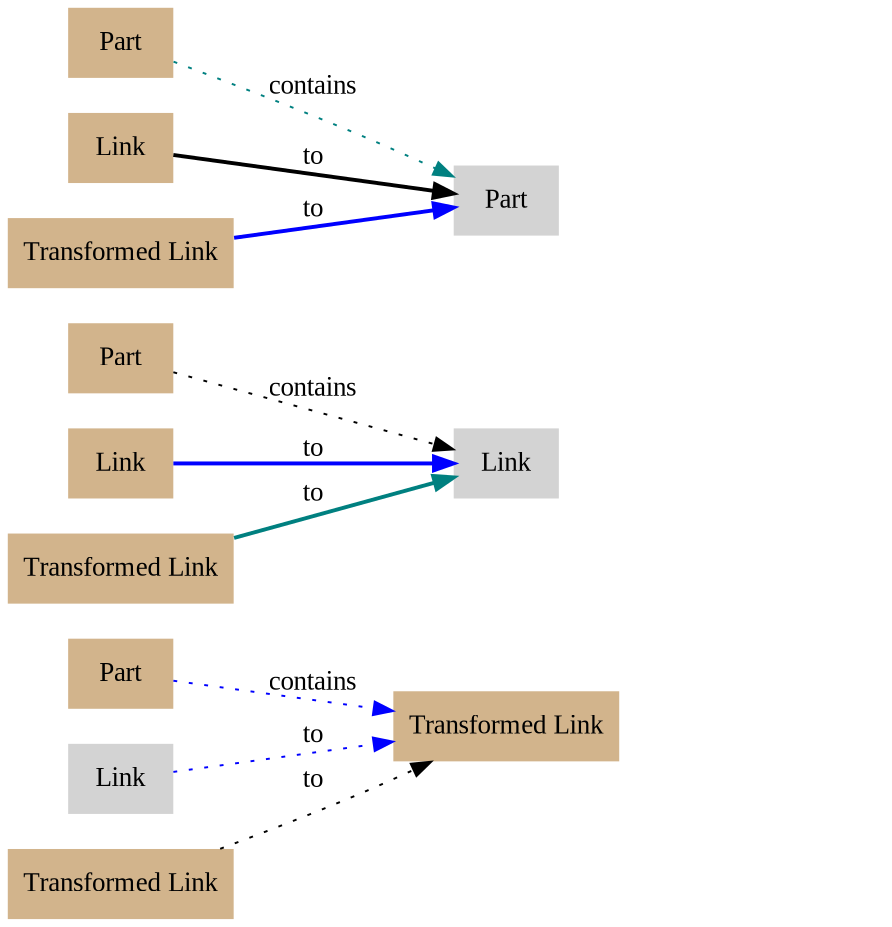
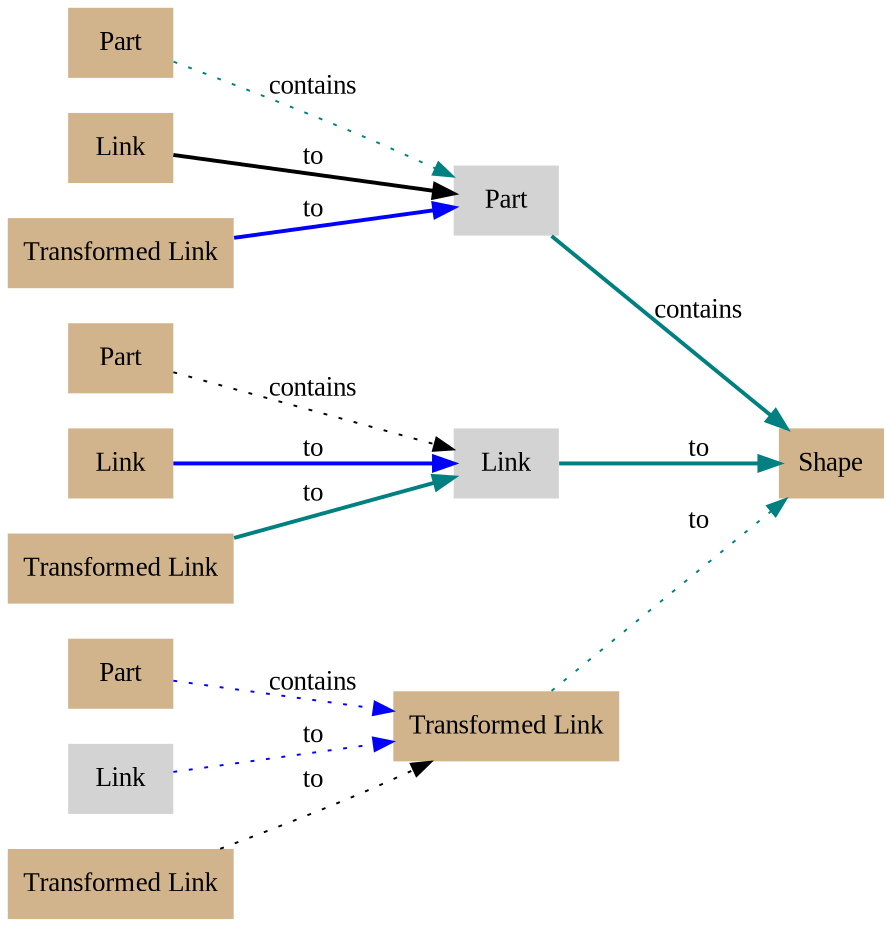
node "Shape": added
